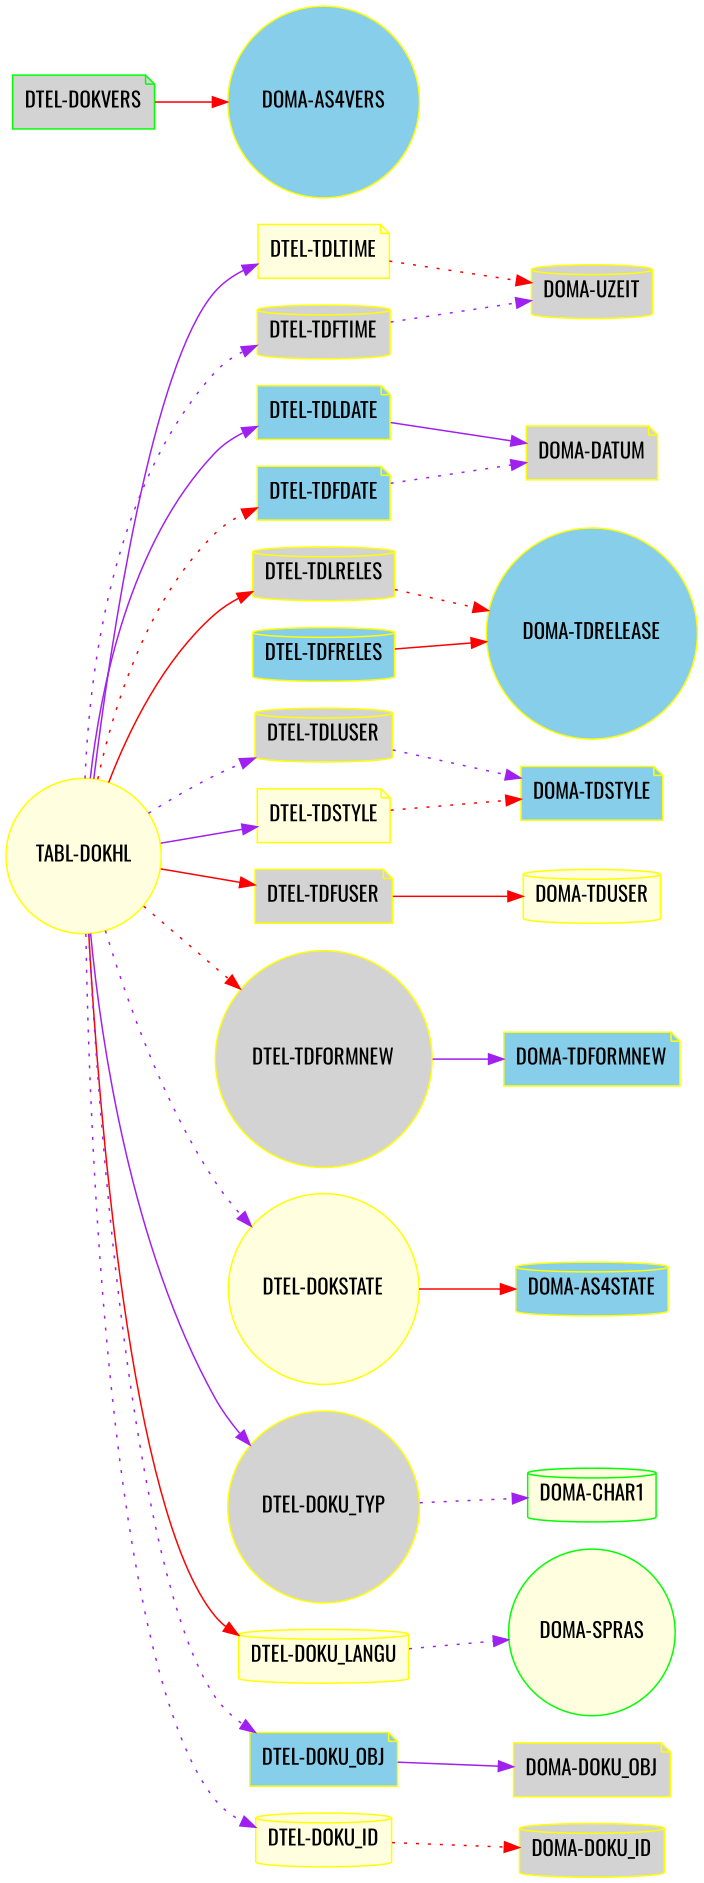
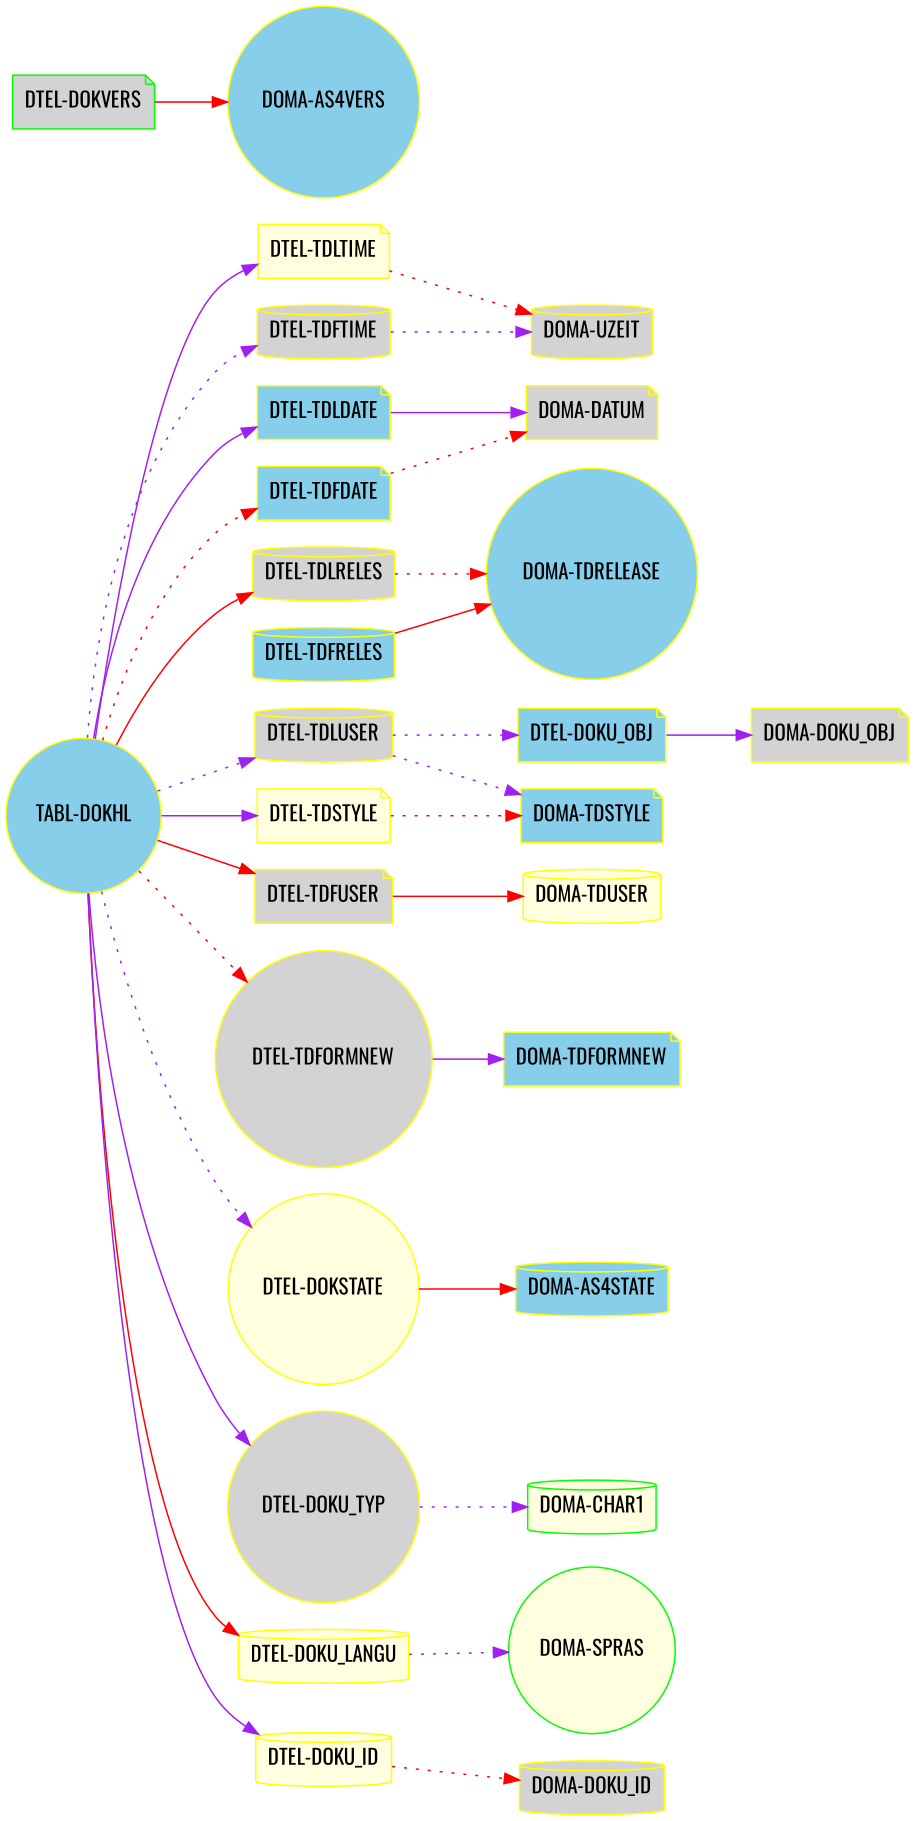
edge "DTEL-TDFDATE" -> "DOMA-DATUM": color purple -> red
node "TABL-DOKHL": fillcolor lightyellow -> skyblue
edge "TABL-DOKHL" -> "DTEL-DOKU_ID": style dotted -> solid
edge "TABL-DOKHL" -> "DTEL-DOKU_OBJ": now "DTEL-TDLUSER" -> "DTEL-DOKU_OBJ"
